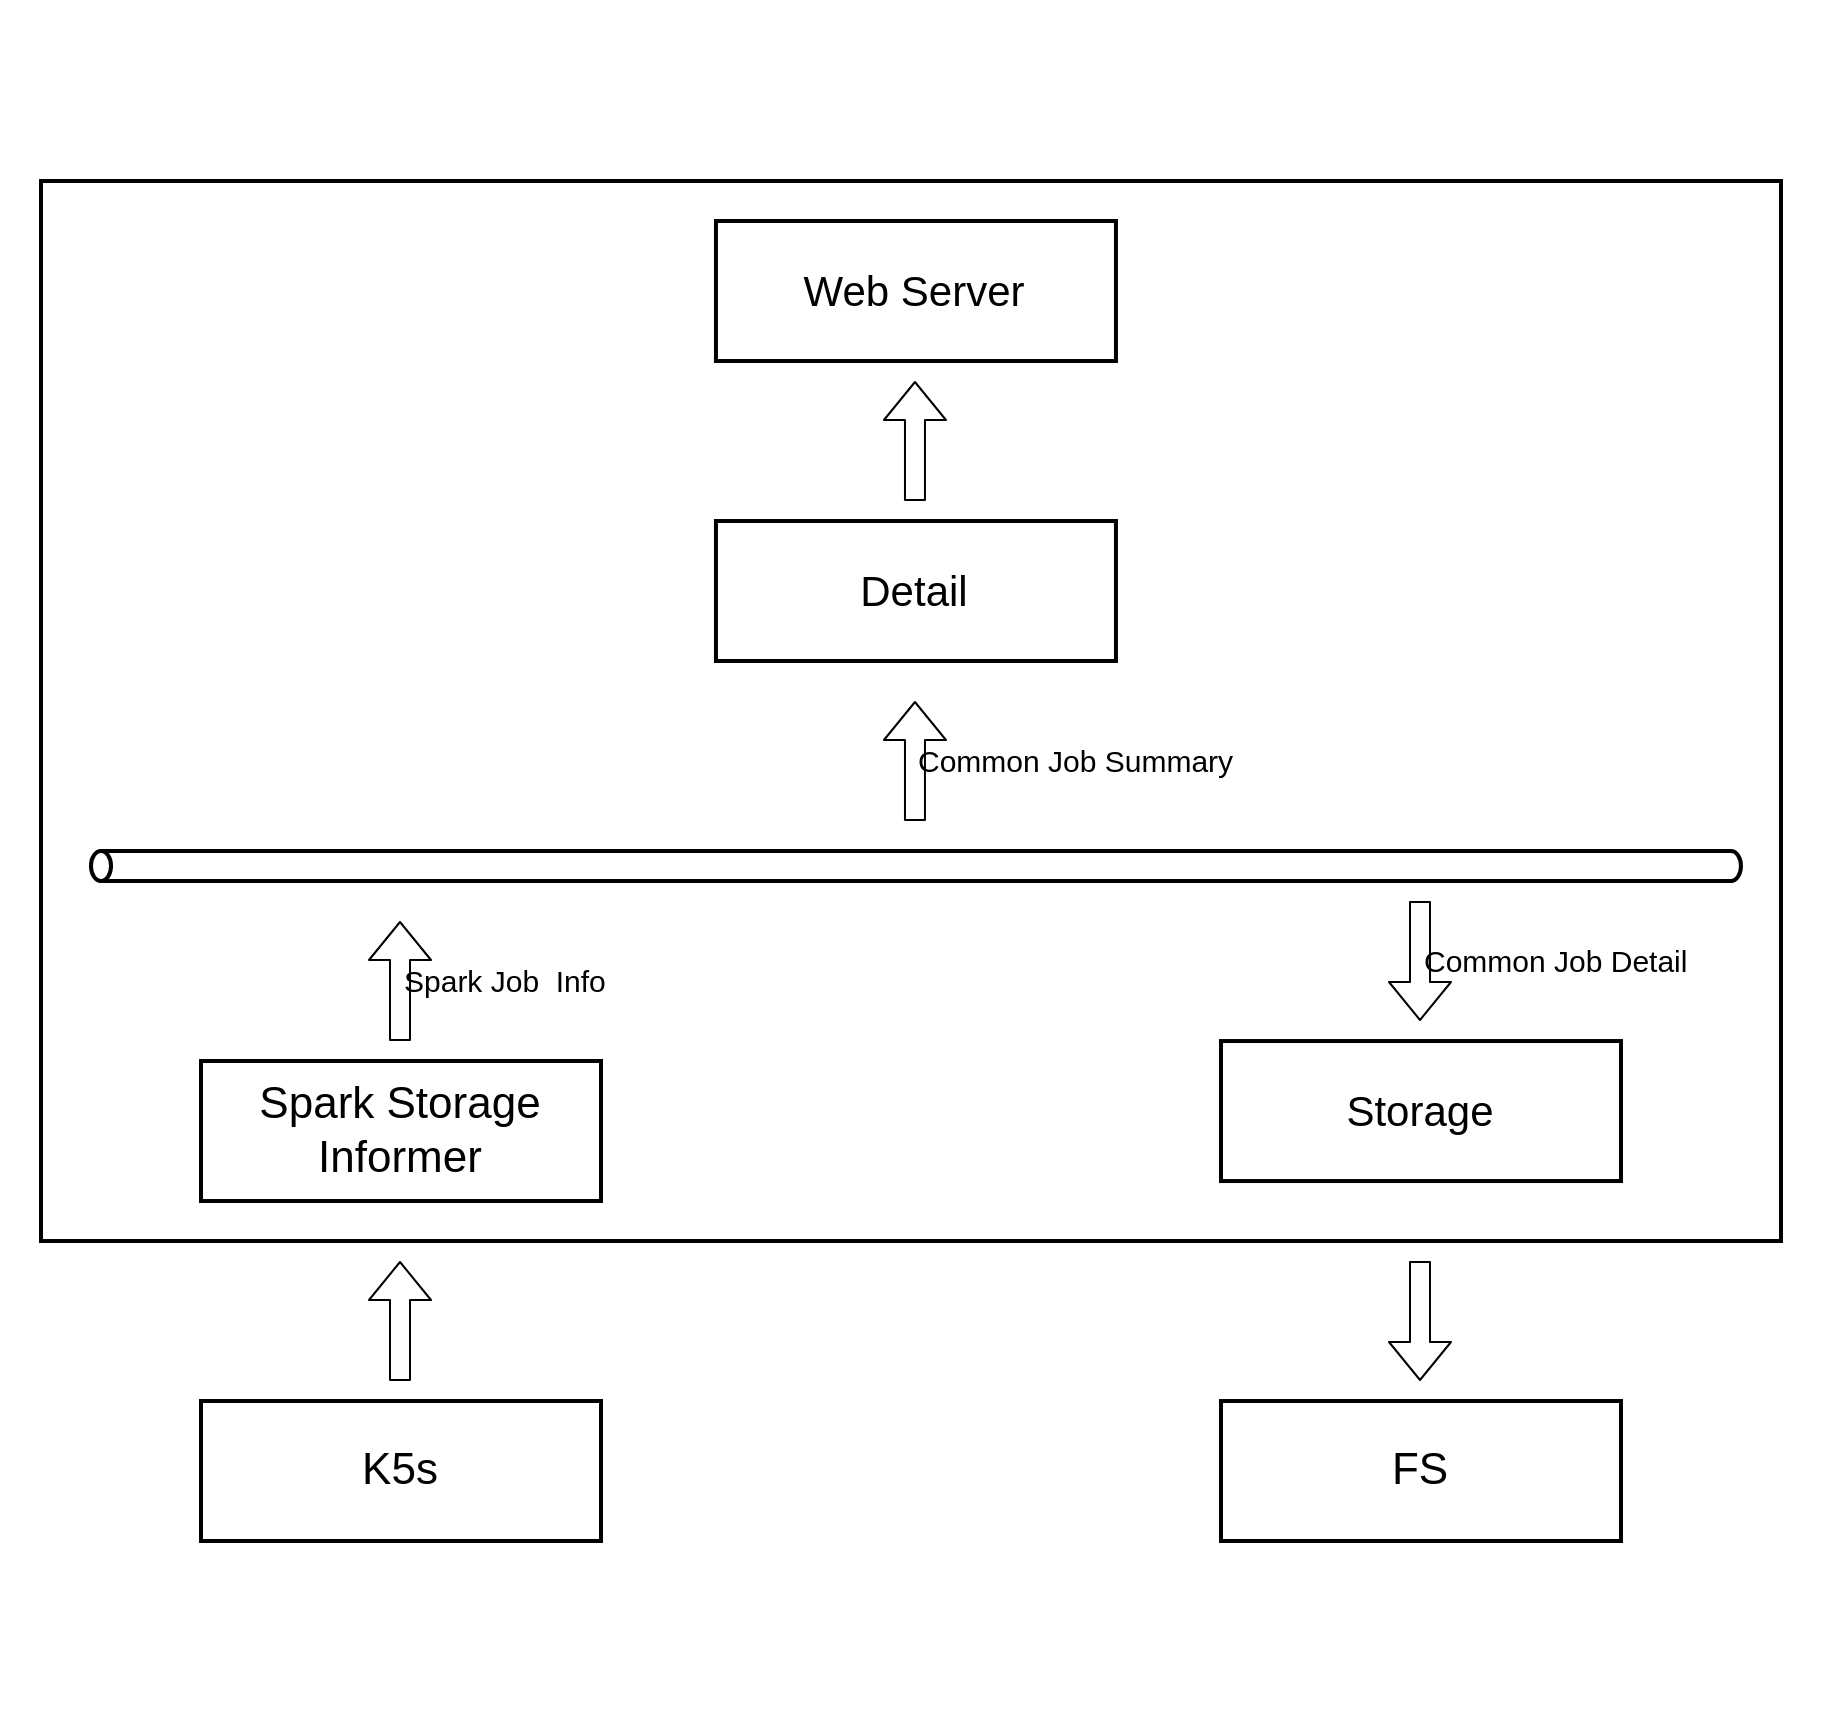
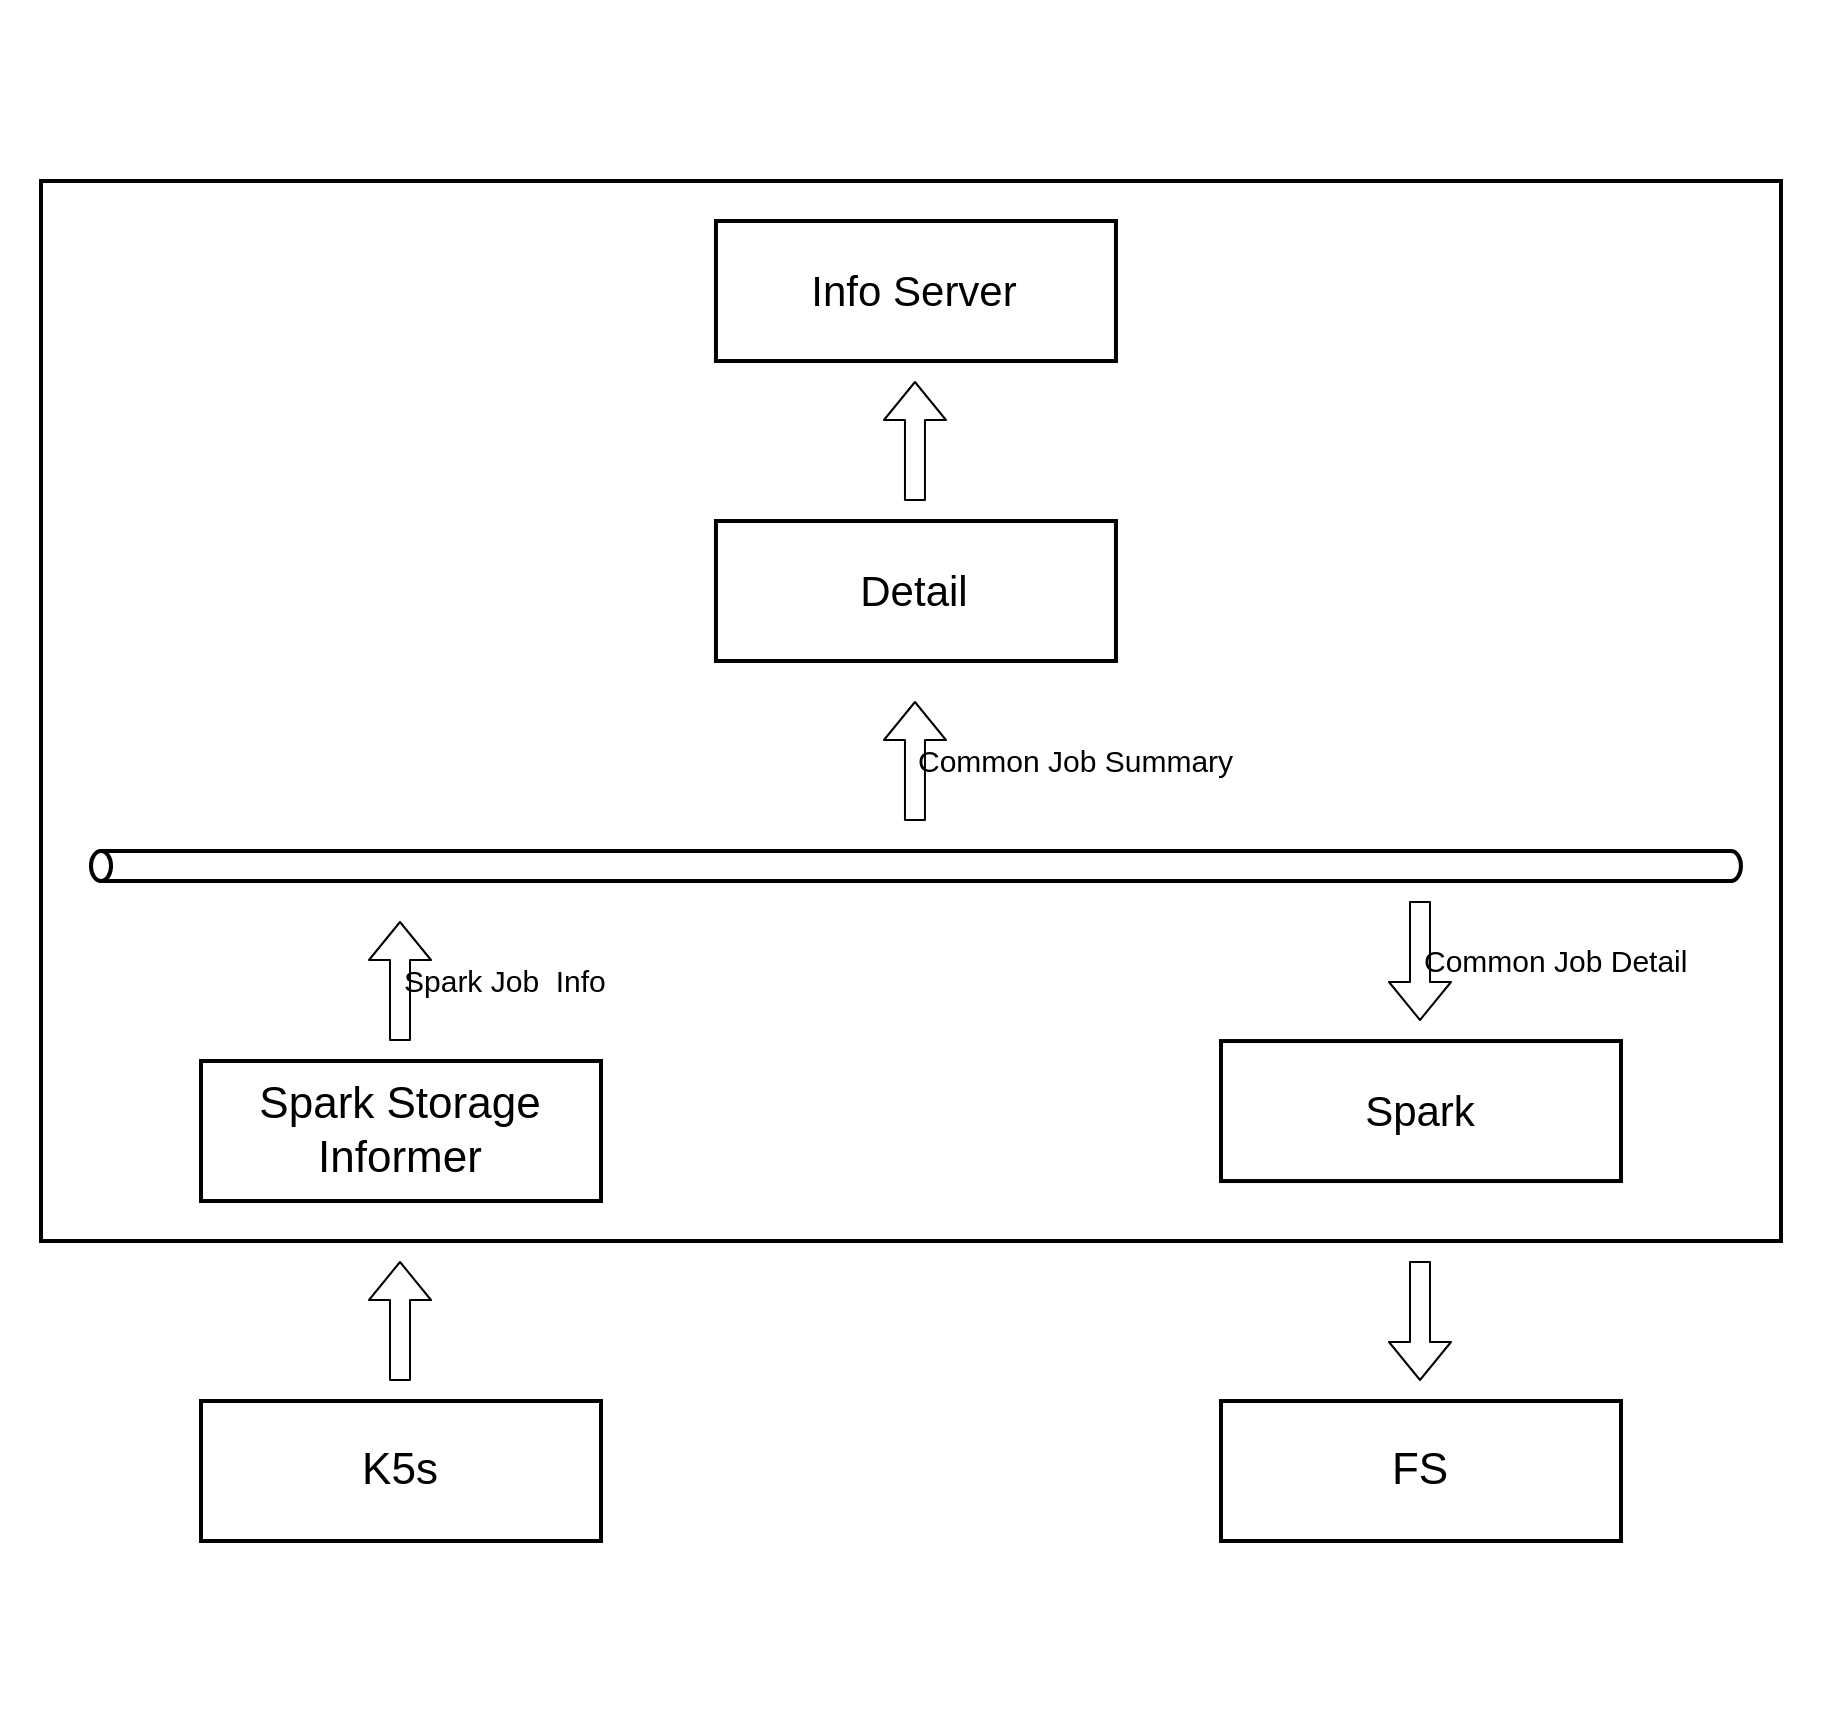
node "Web Server": label "Web Server" -> "Info Server"
node "Storage": label "Storage" -> "Spark"
